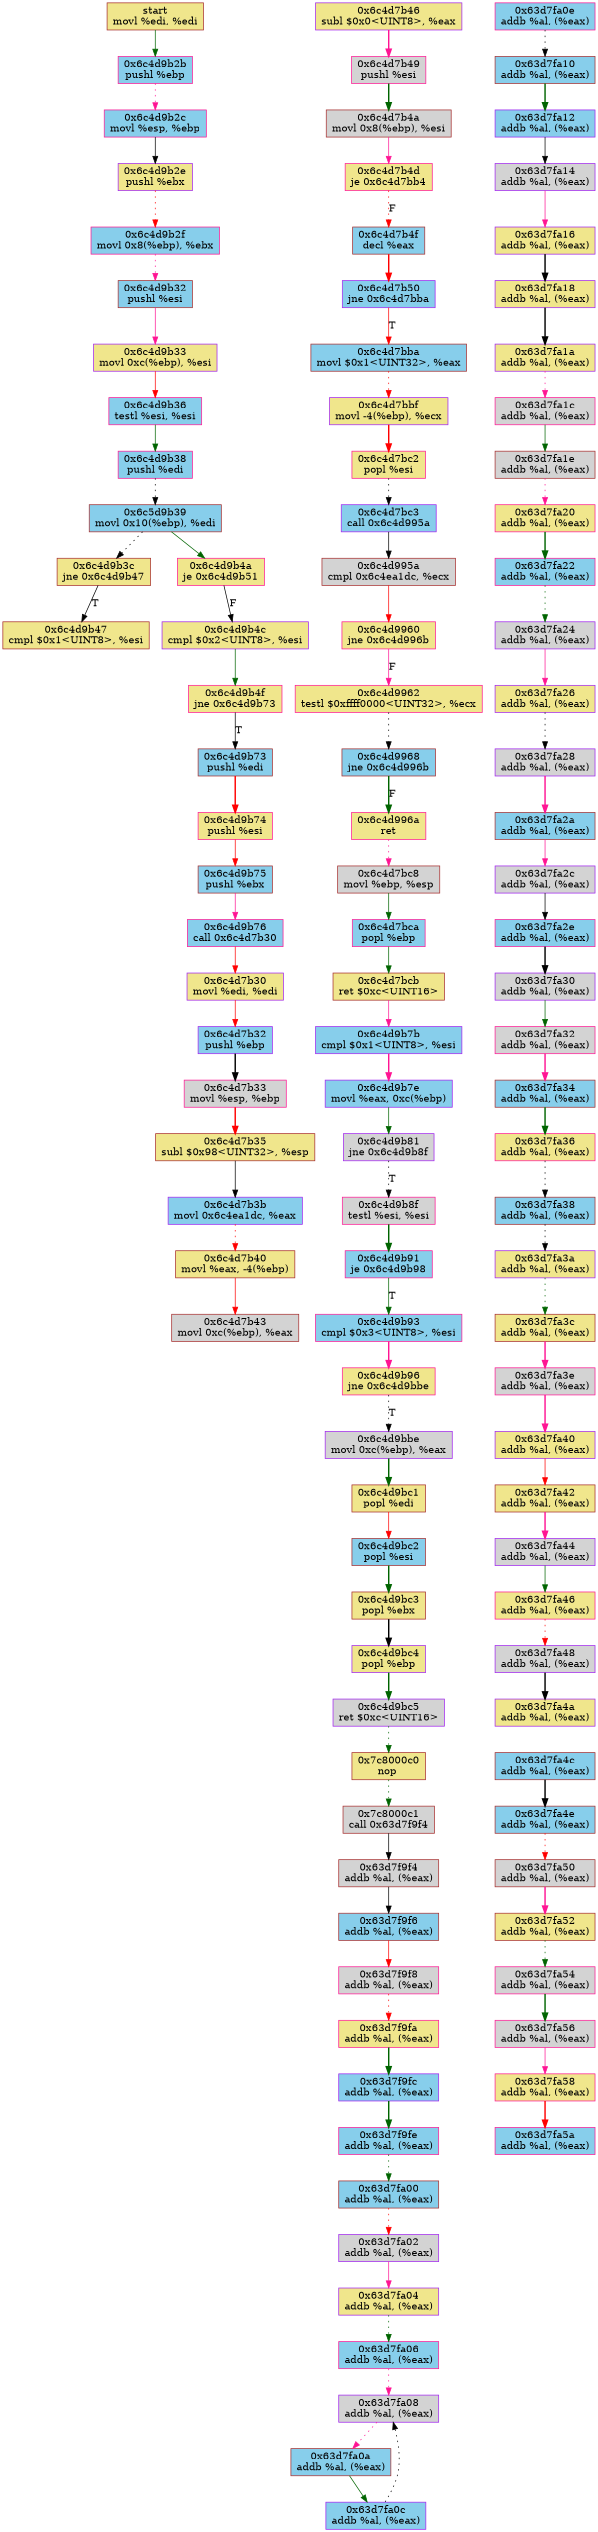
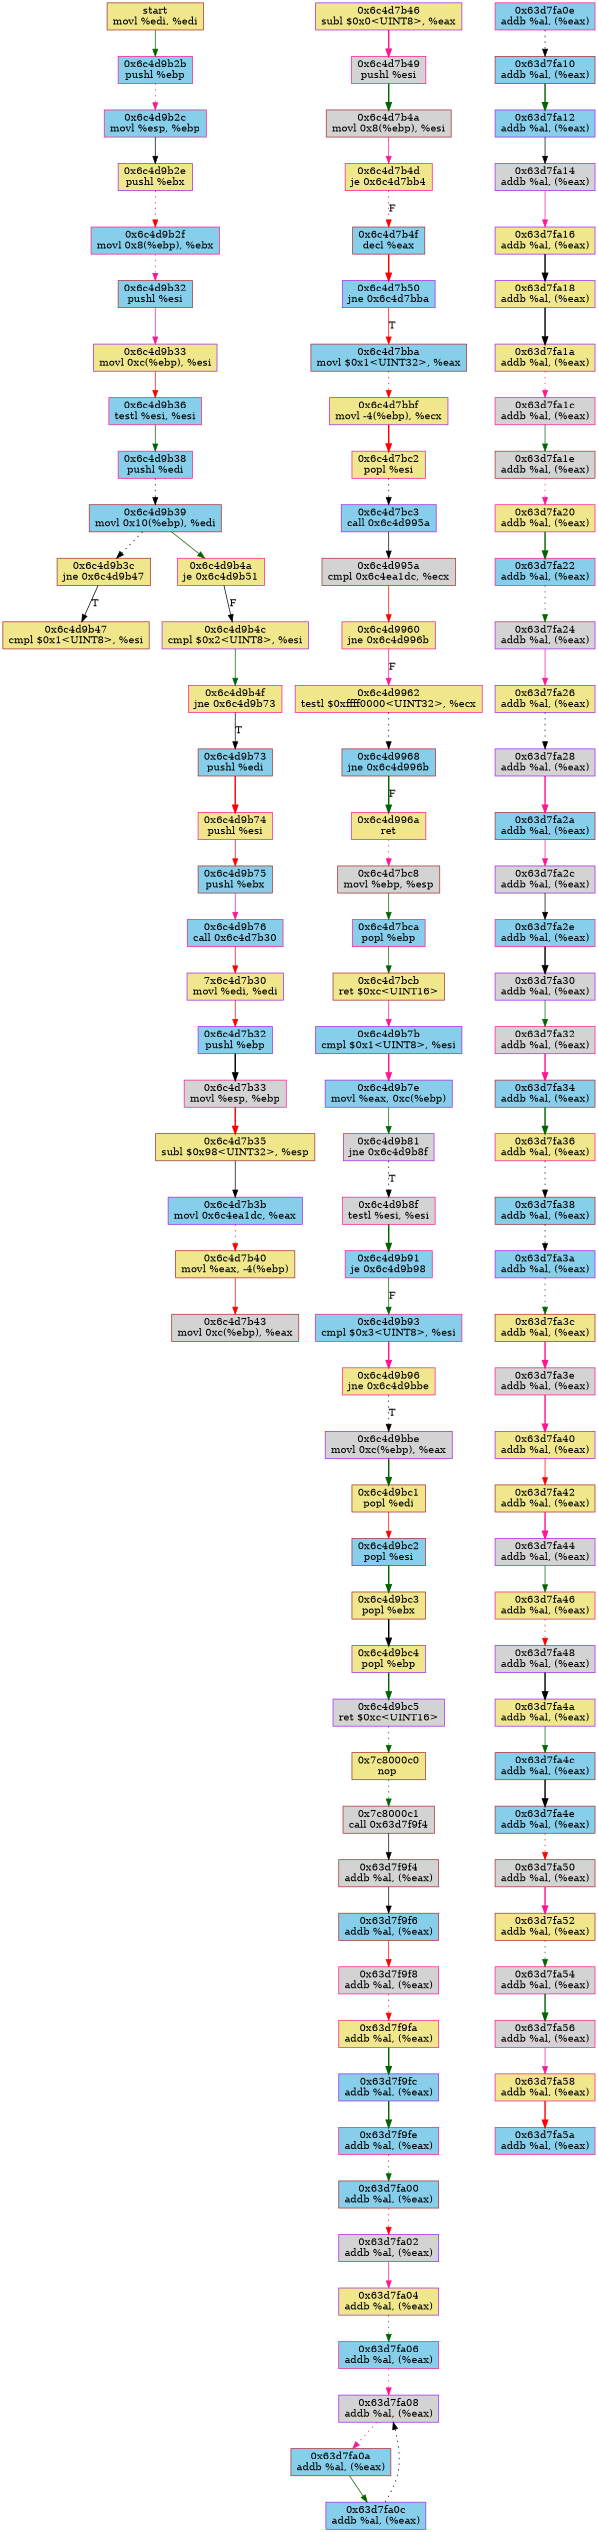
node "0x6c5d9b39 movl 0x10(%ebp), %edi": label "0x6c5d9b39 movl 0x10(%ebp), %edi" -> "0x6c4d9b39 movl 0x10(%ebp), %edi"
node "0x6c4d7b30 movl %edi, %edi": label "0x6c4d7b30 movl %edi, %edi" -> "7x6c4d7b30 movl %edi, %edi"
node "0x63d7fa3a addb %al, (%eax)": fillcolor khaki -> skyblue
edge "0x6c4d9b91 je 0x6c4d9b98" -> "0x6c4d9b93 cmpl $0x3<UINT8>, %esi": label "T" -> "F"
edge "0x63d7fa4a addb %al, (%eax)" -> "0x63d7fa4c addb %al, (%eax)": added
